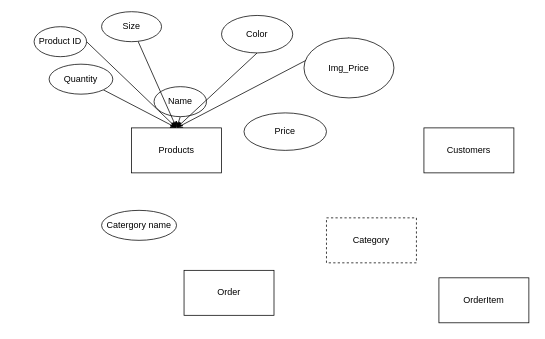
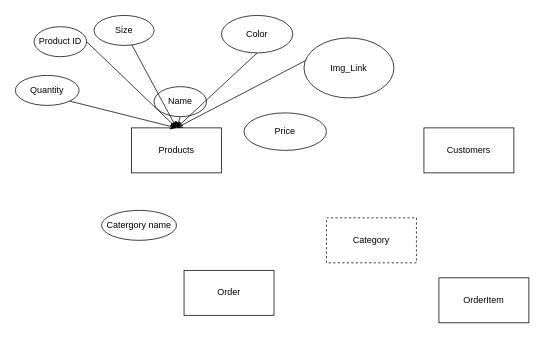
node "Size": moved (132, 27) -> (124, 30)
node "Img_Price": label "Img_Price" -> "Img_Link"
node "Quantity": moved (81, 79) -> (47, 90)
